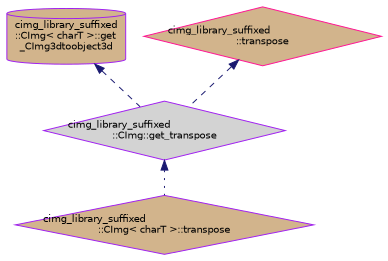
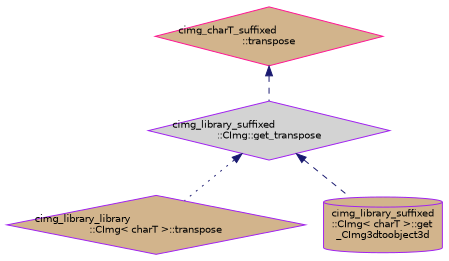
node "cimg_library_suffixed ::transpose": label "cimg_library_suffixed ::transpose" -> "cimg_charT_suffixed ::transpose"
edge "cimg_library_suffixed ::CImg::get_transpose" -> "cimg_library_suffixed ::CImg< charT >::get _CImg3dtoobject3d": reversed
node "cimg_library_suffixed ::CImg< charT >::transpose": label "cimg_library_suffixed ::CImg< charT >::transpose" -> "cimg_library_library ::CImg< charT >::transpose"
